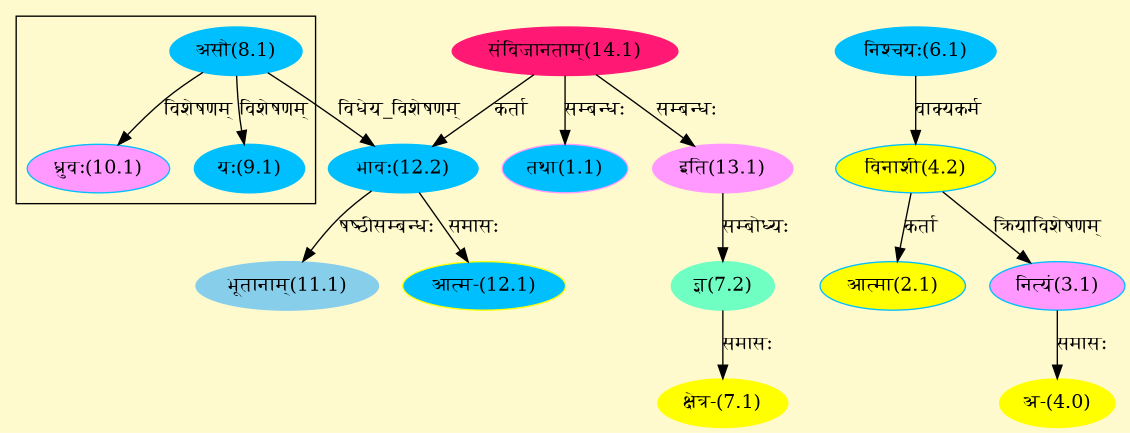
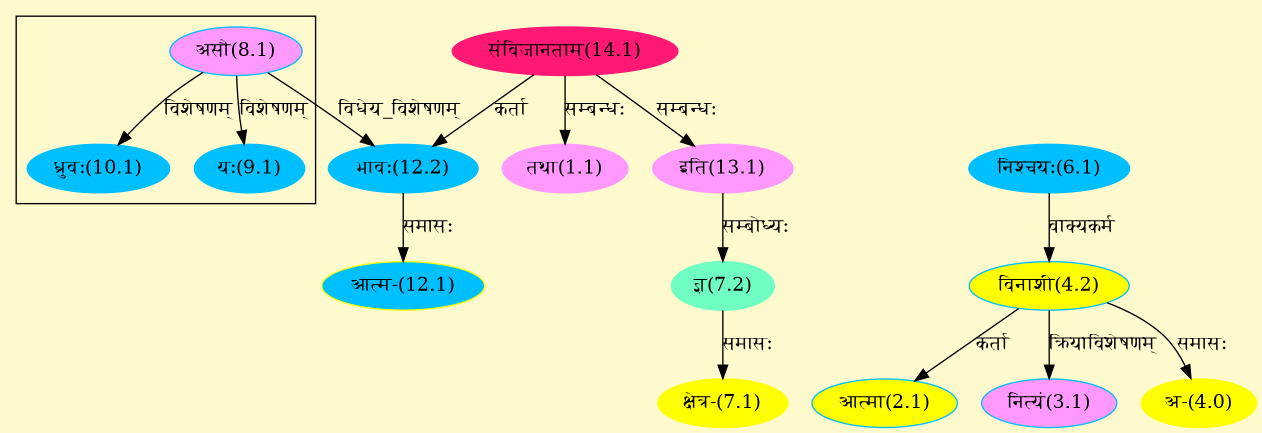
node "असौ(8.1)": fillcolor #00bfff -> #ff99ff
node "ध्रुवः(10.1)": fillcolor #ff99ff -> #00bfff
node "तथा(1.1)": fillcolor #00bfff -> #ff99ff
node "भूतानाम्(11.1)": removed
edge "नित्यं(3.1)" -> "अ-(4.0)": now "विनाशी(4.2)" -> "अ-(4.0)"
